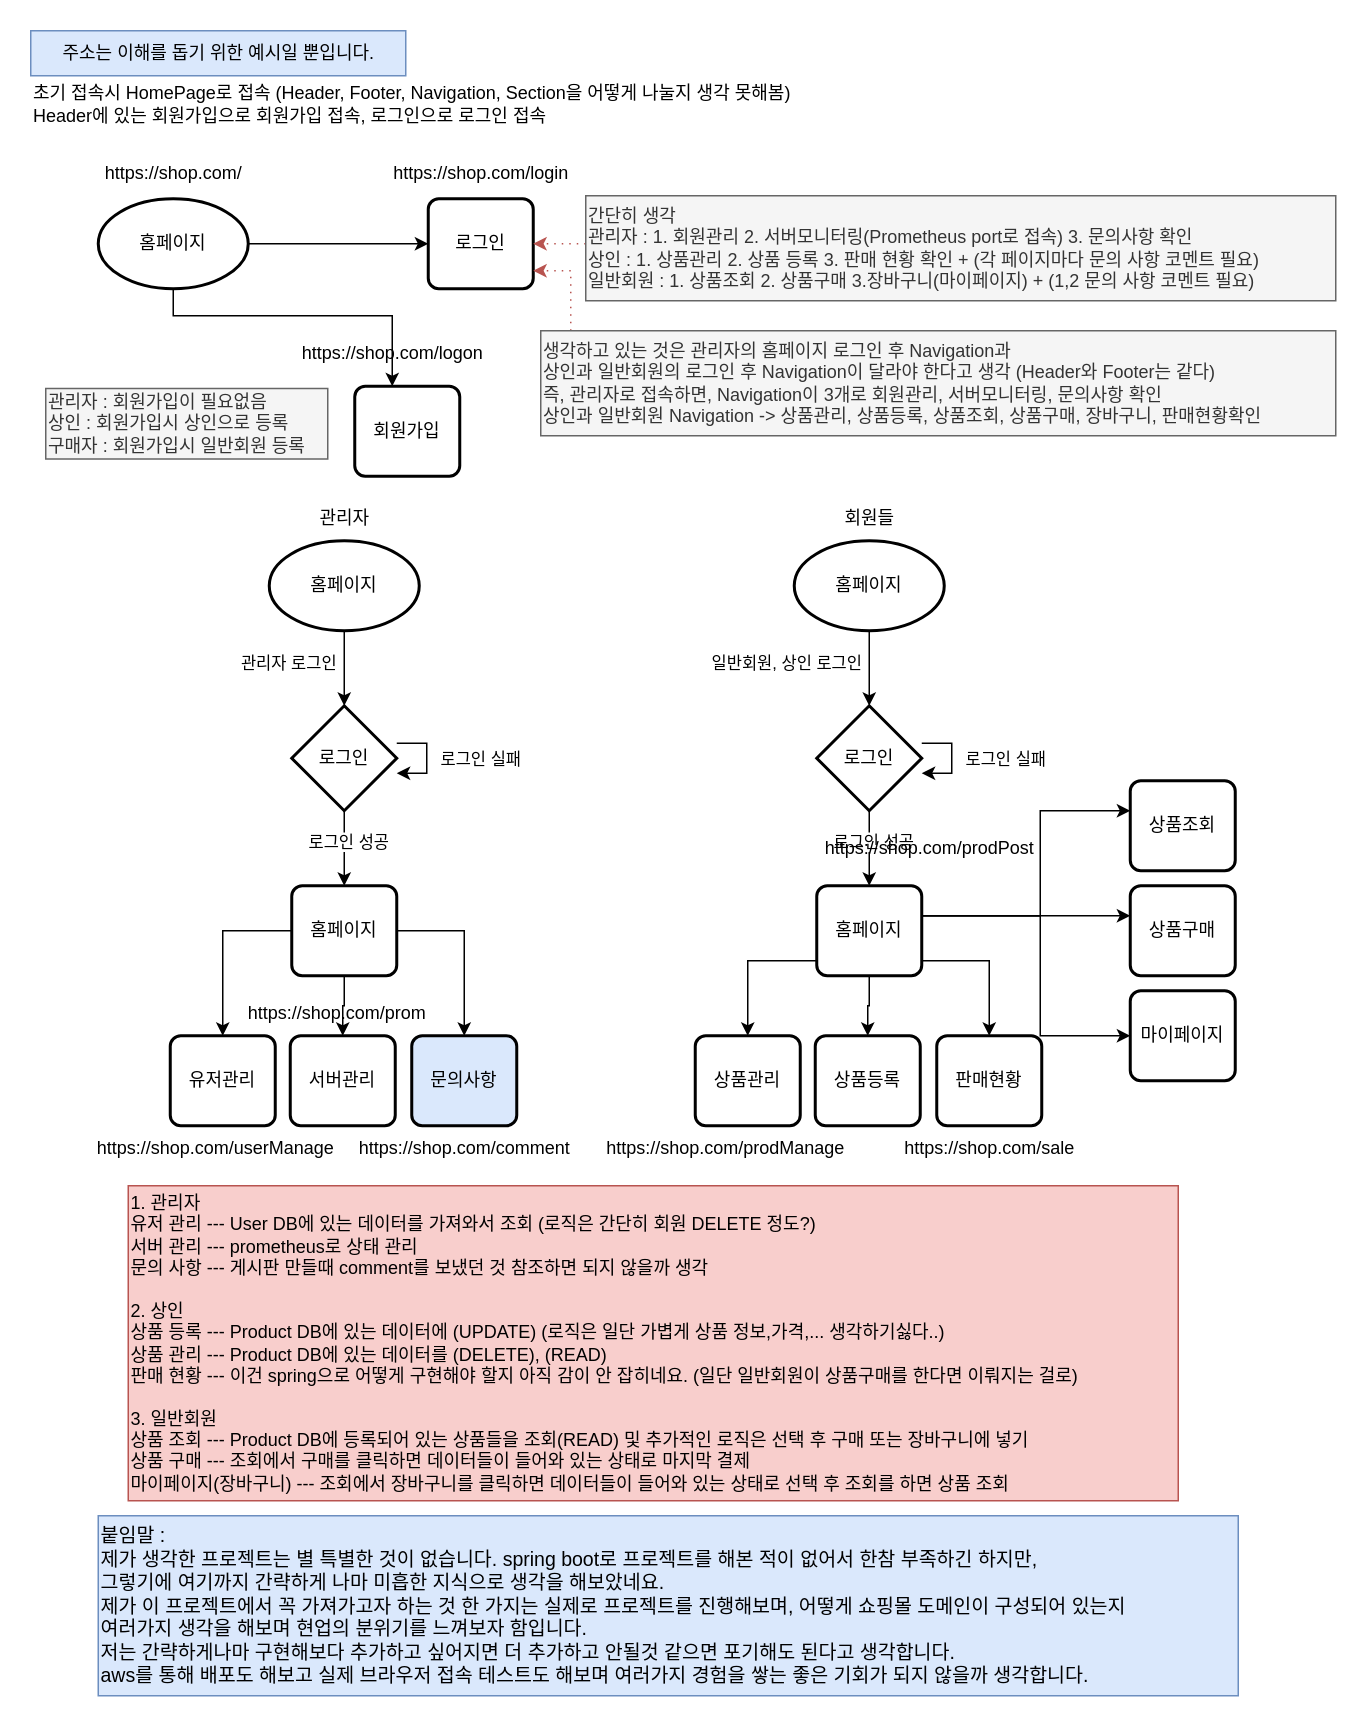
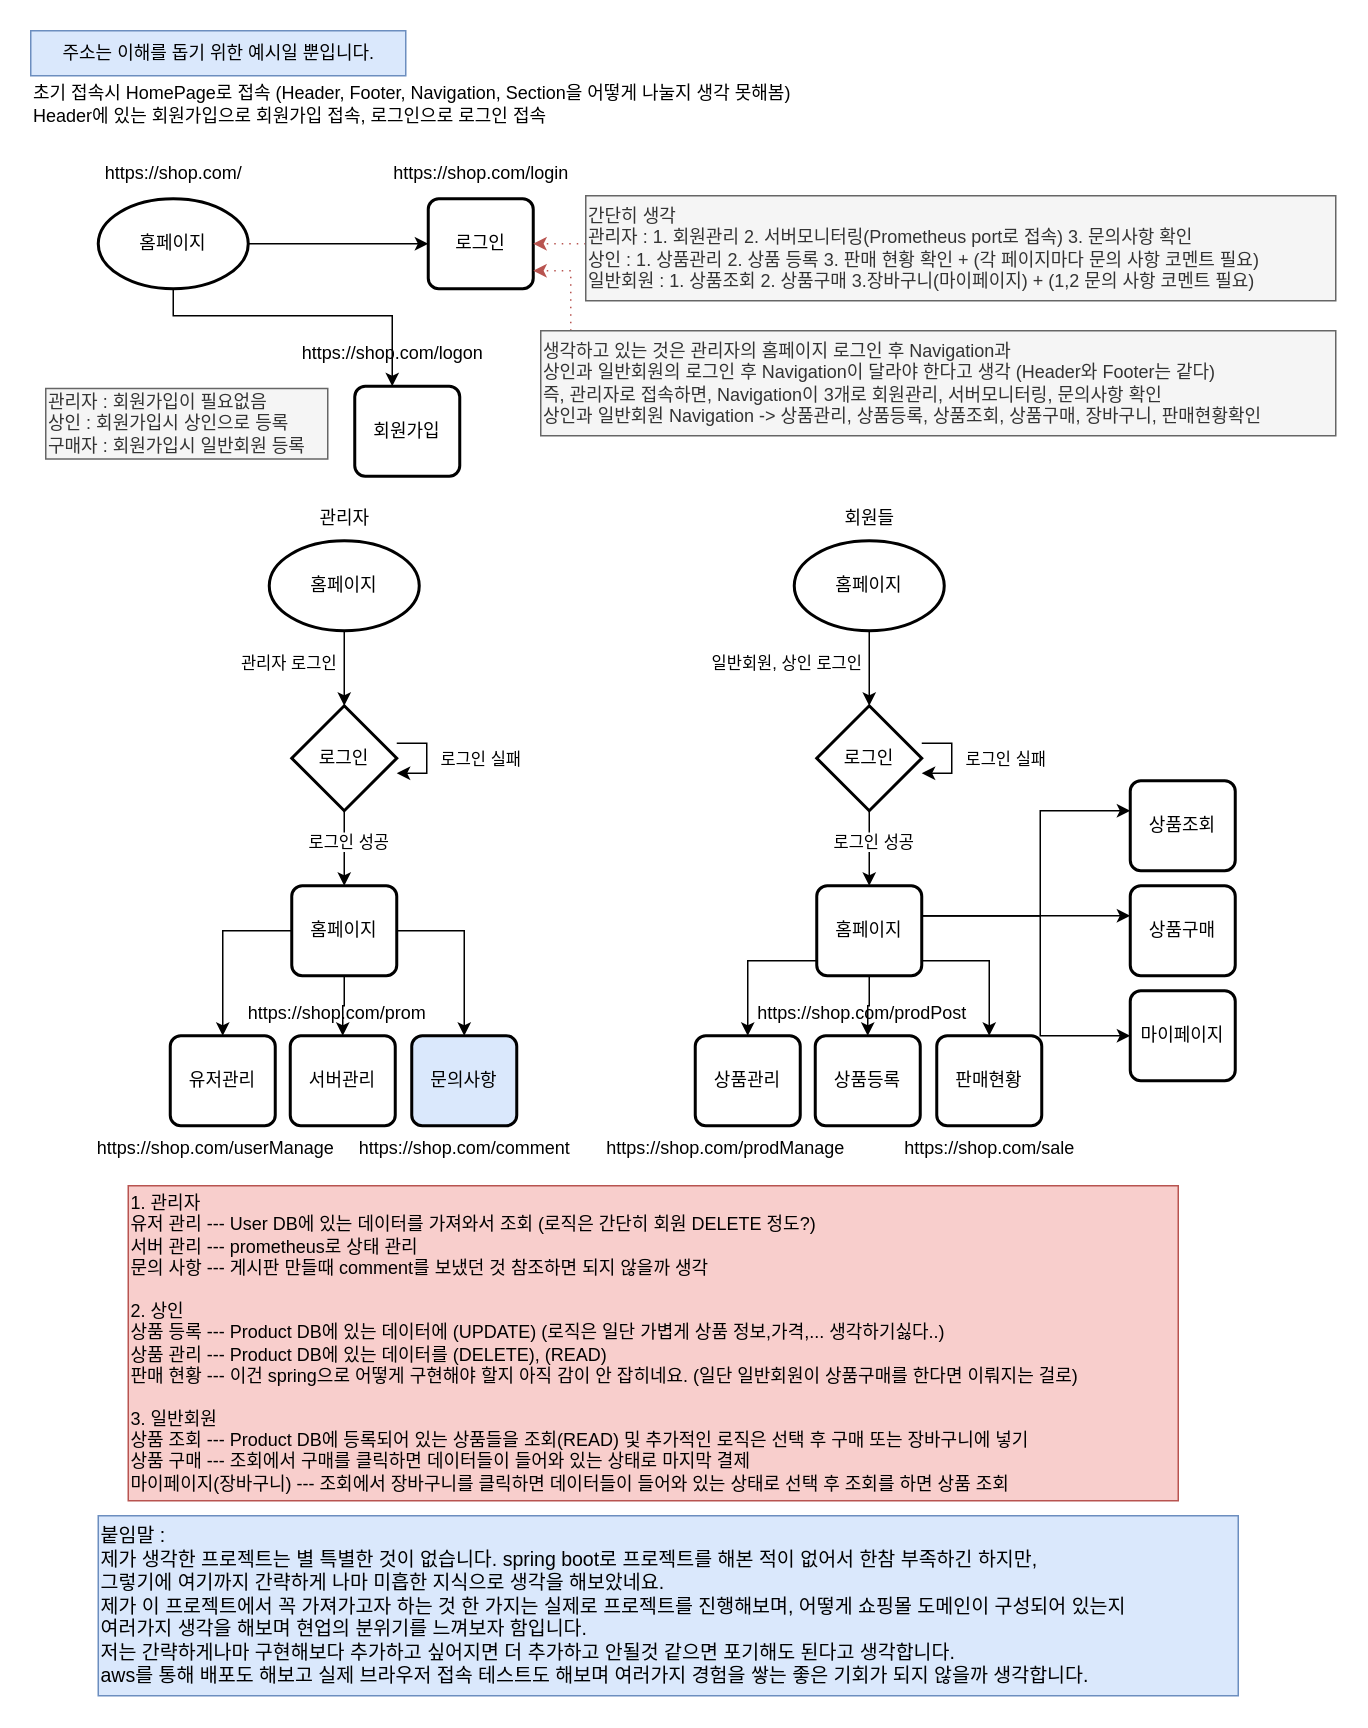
node "https://shop.com/prodPost": moved (929, 848) -> (862, 1013)
